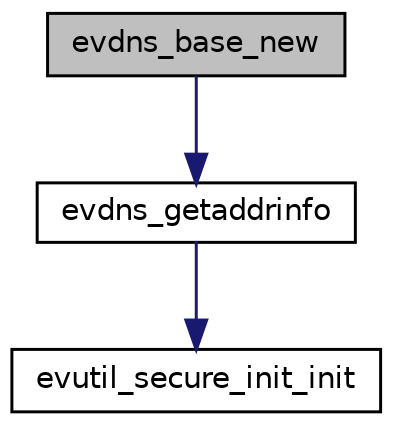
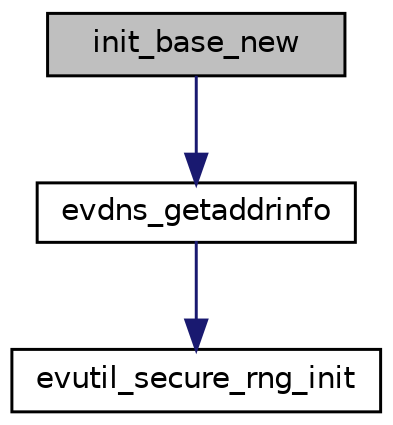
node "evdns_base_new": label "evdns_base_new" -> "init_base_new"
node "evutil_secure_init_init": label "evutil_secure_init_init" -> "evutil_secure_rng_init"
